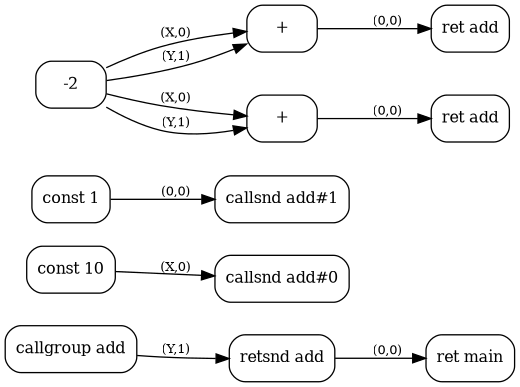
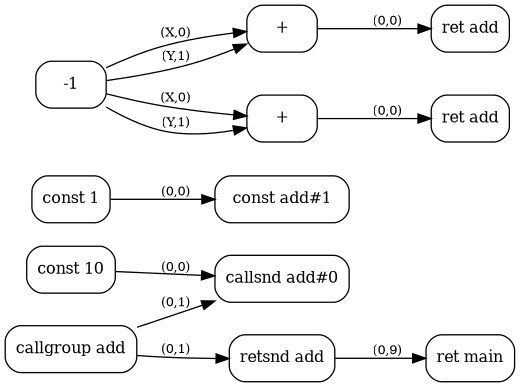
node "-2": label "-2" -> "-1"
node "callsnd add#1": label "callsnd add#1" -> "const add#1"
edge "const 10" -> "callsnd add#0": label "(X,0)" -> "(0,0)"
edge "callgroup add" -> "callsnd add#0": added, label "(0,1)"
edge "callgroup add" -> "retsnd add": label "(Y,1)" -> "(0,1)"
edge "retsnd add" -> "ret main": label "(0,0)" -> "(0,9)"
